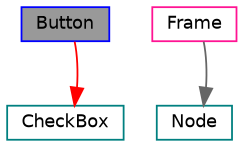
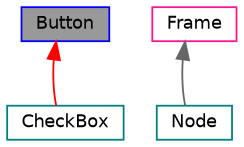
edge "Button" -> "CheckBox": reversed
edge "Frame" -> "Node": reversed
